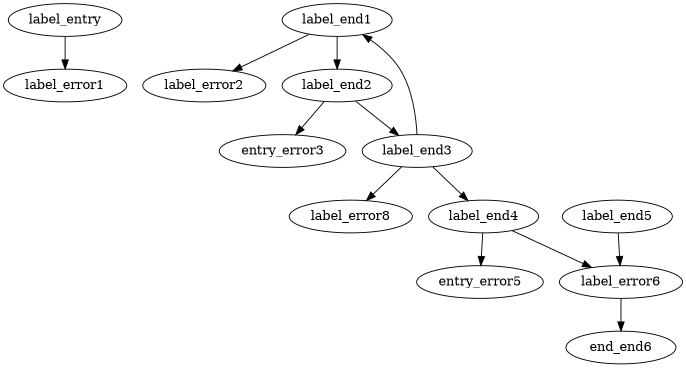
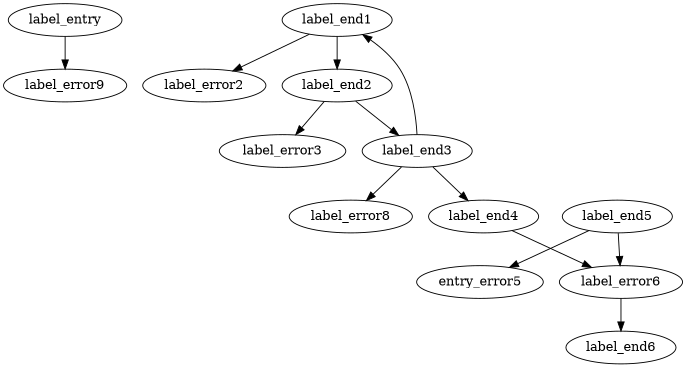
node "label_error1": label "label_error1" -> "label_error9"
node "entry_error3": label "entry_error3" -> "label_error3"
edge "label_end4" -> "entry_error5": now "label_end5" -> "entry_error5"
node "end_end6": label "end_end6" -> "label_end6"
